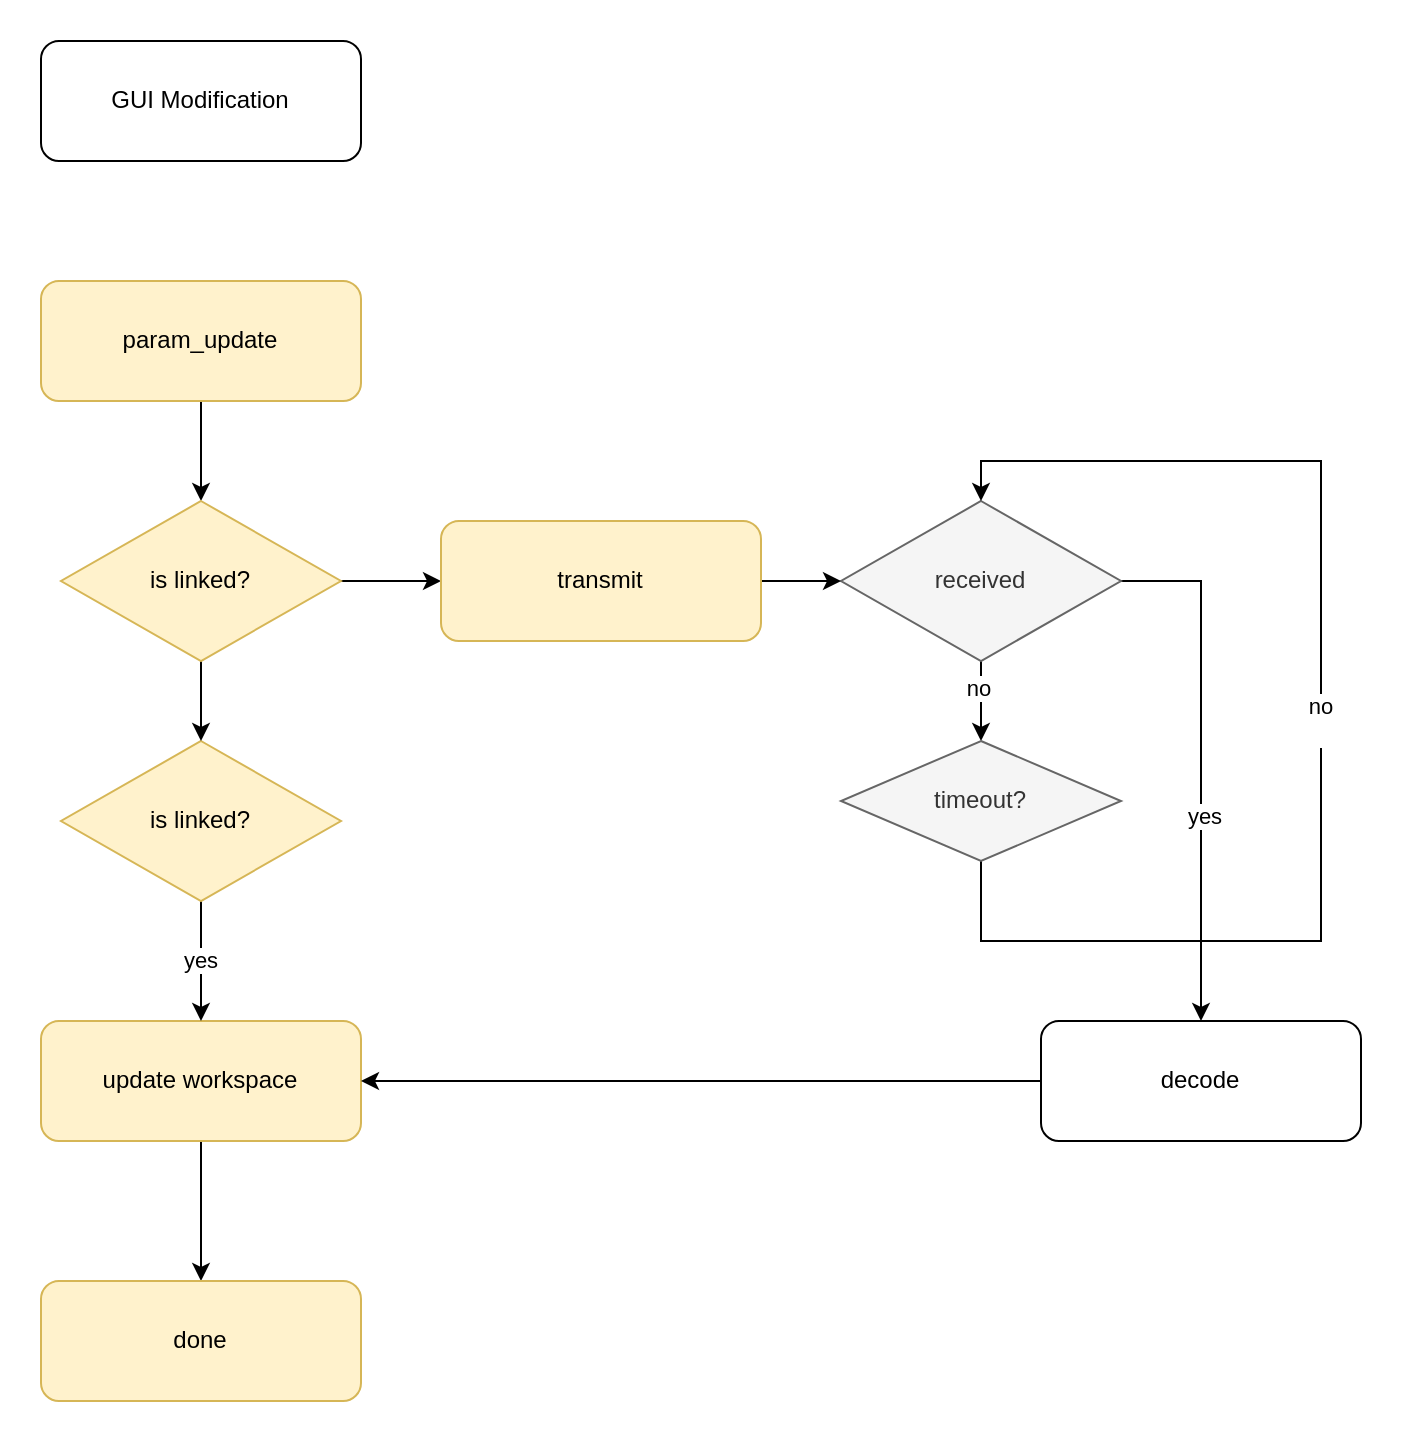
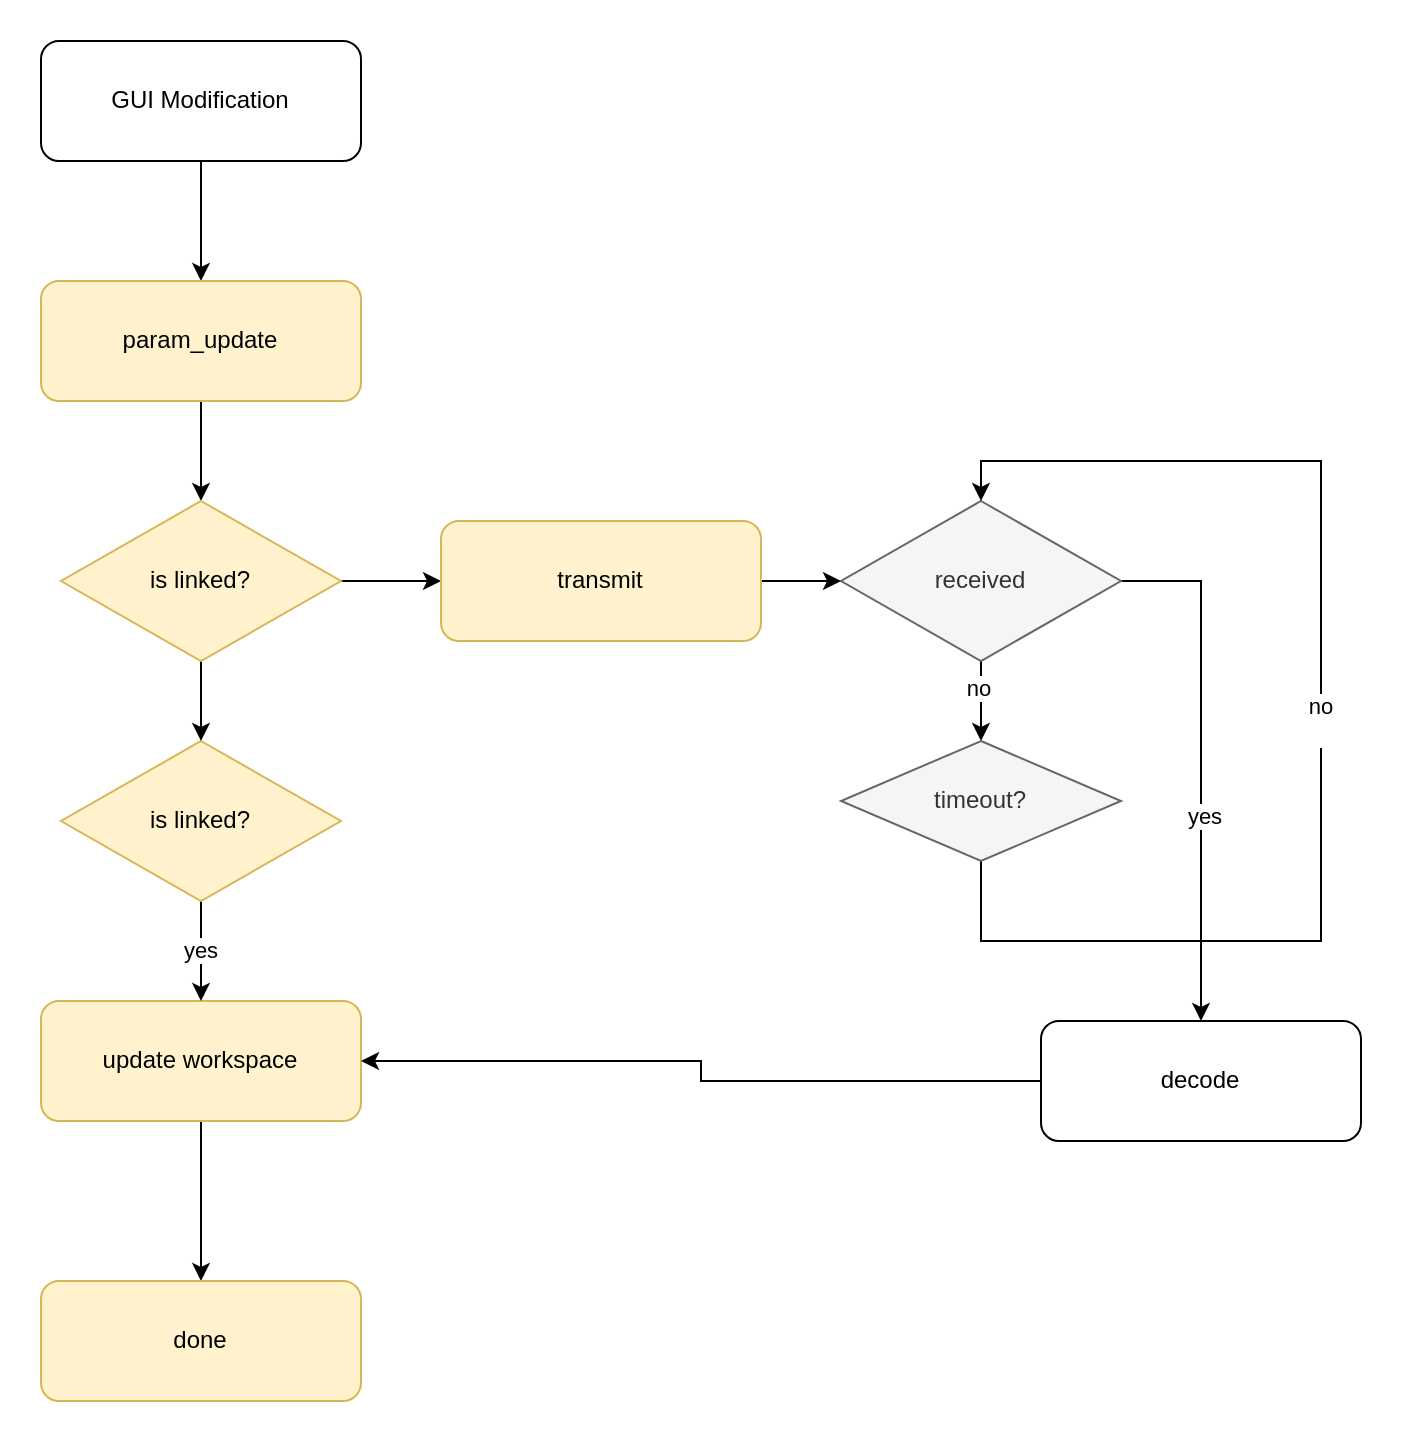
edge "GUI Modification" -> "param_update": added
node "update workspace": moved (201, 1081) -> (201, 1061)
